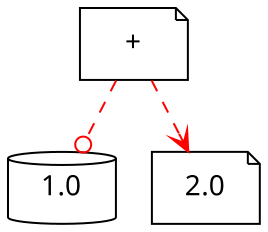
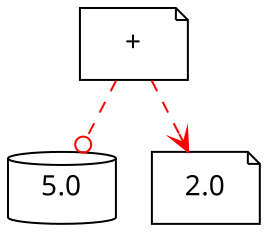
node "1.0": label "1.0" -> "5.0"
